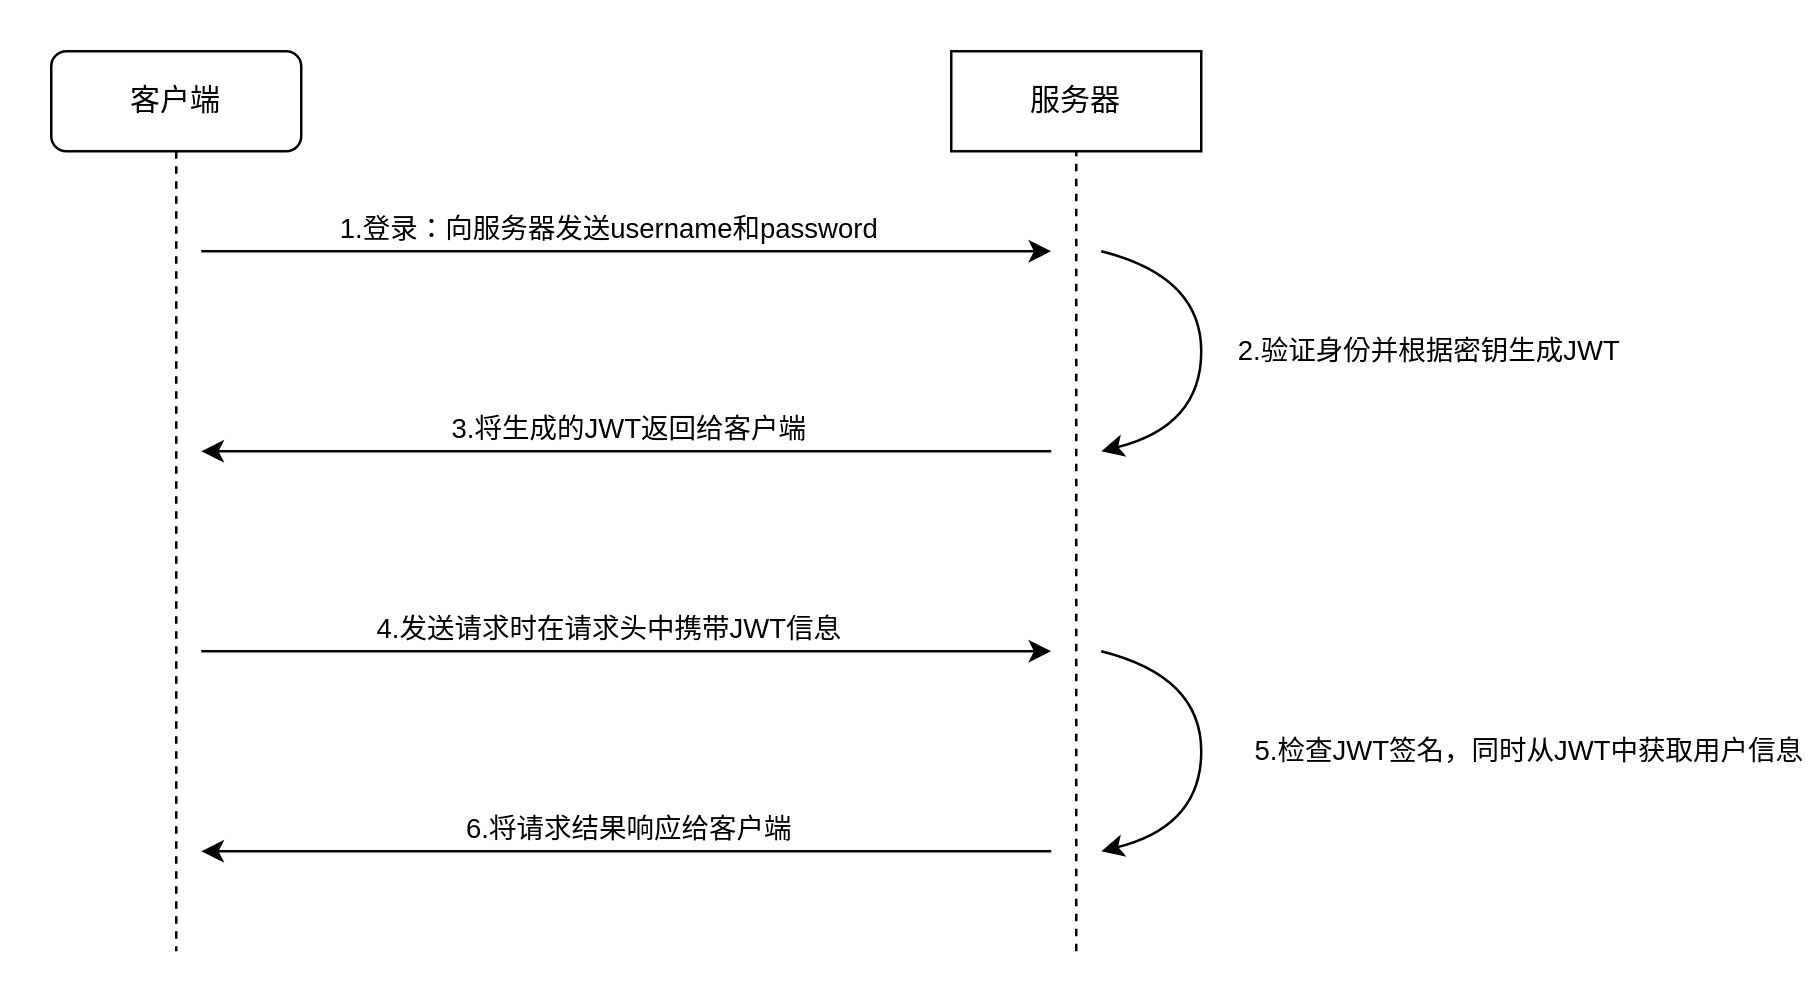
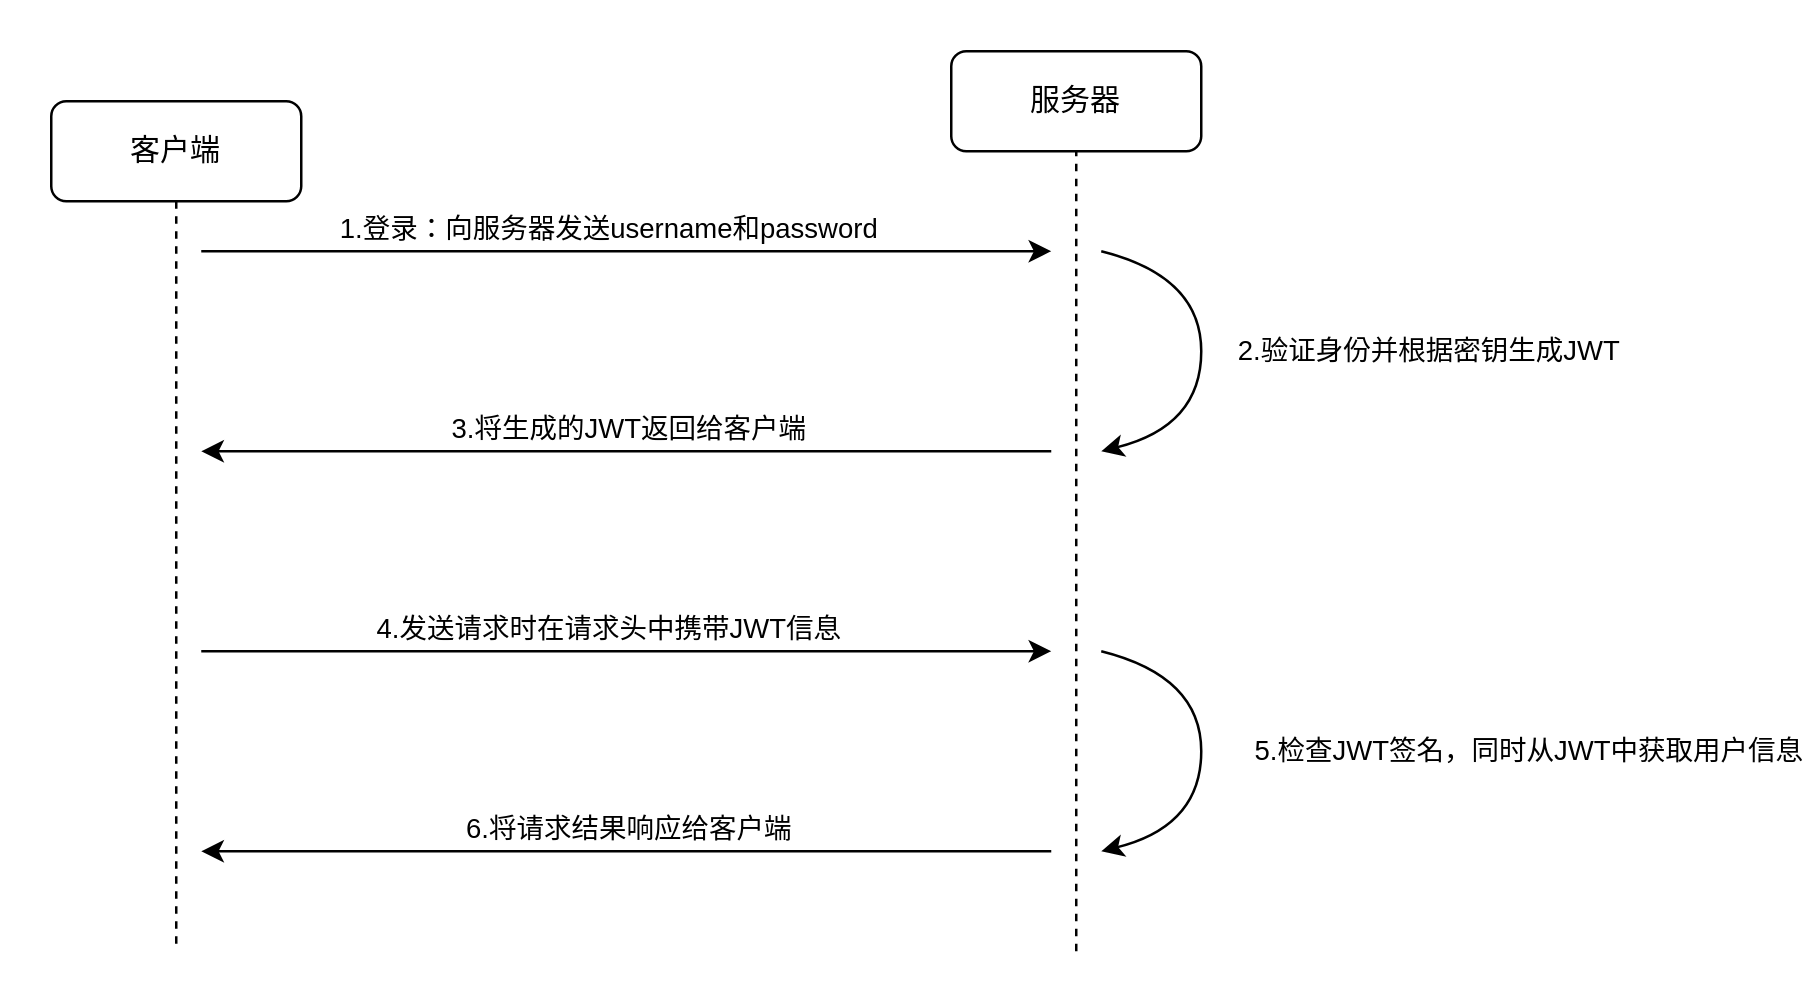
node "客户端": moved (176, 101) -> (176, 151)
node "服务器": shape rectangle -> rounded rectangle
